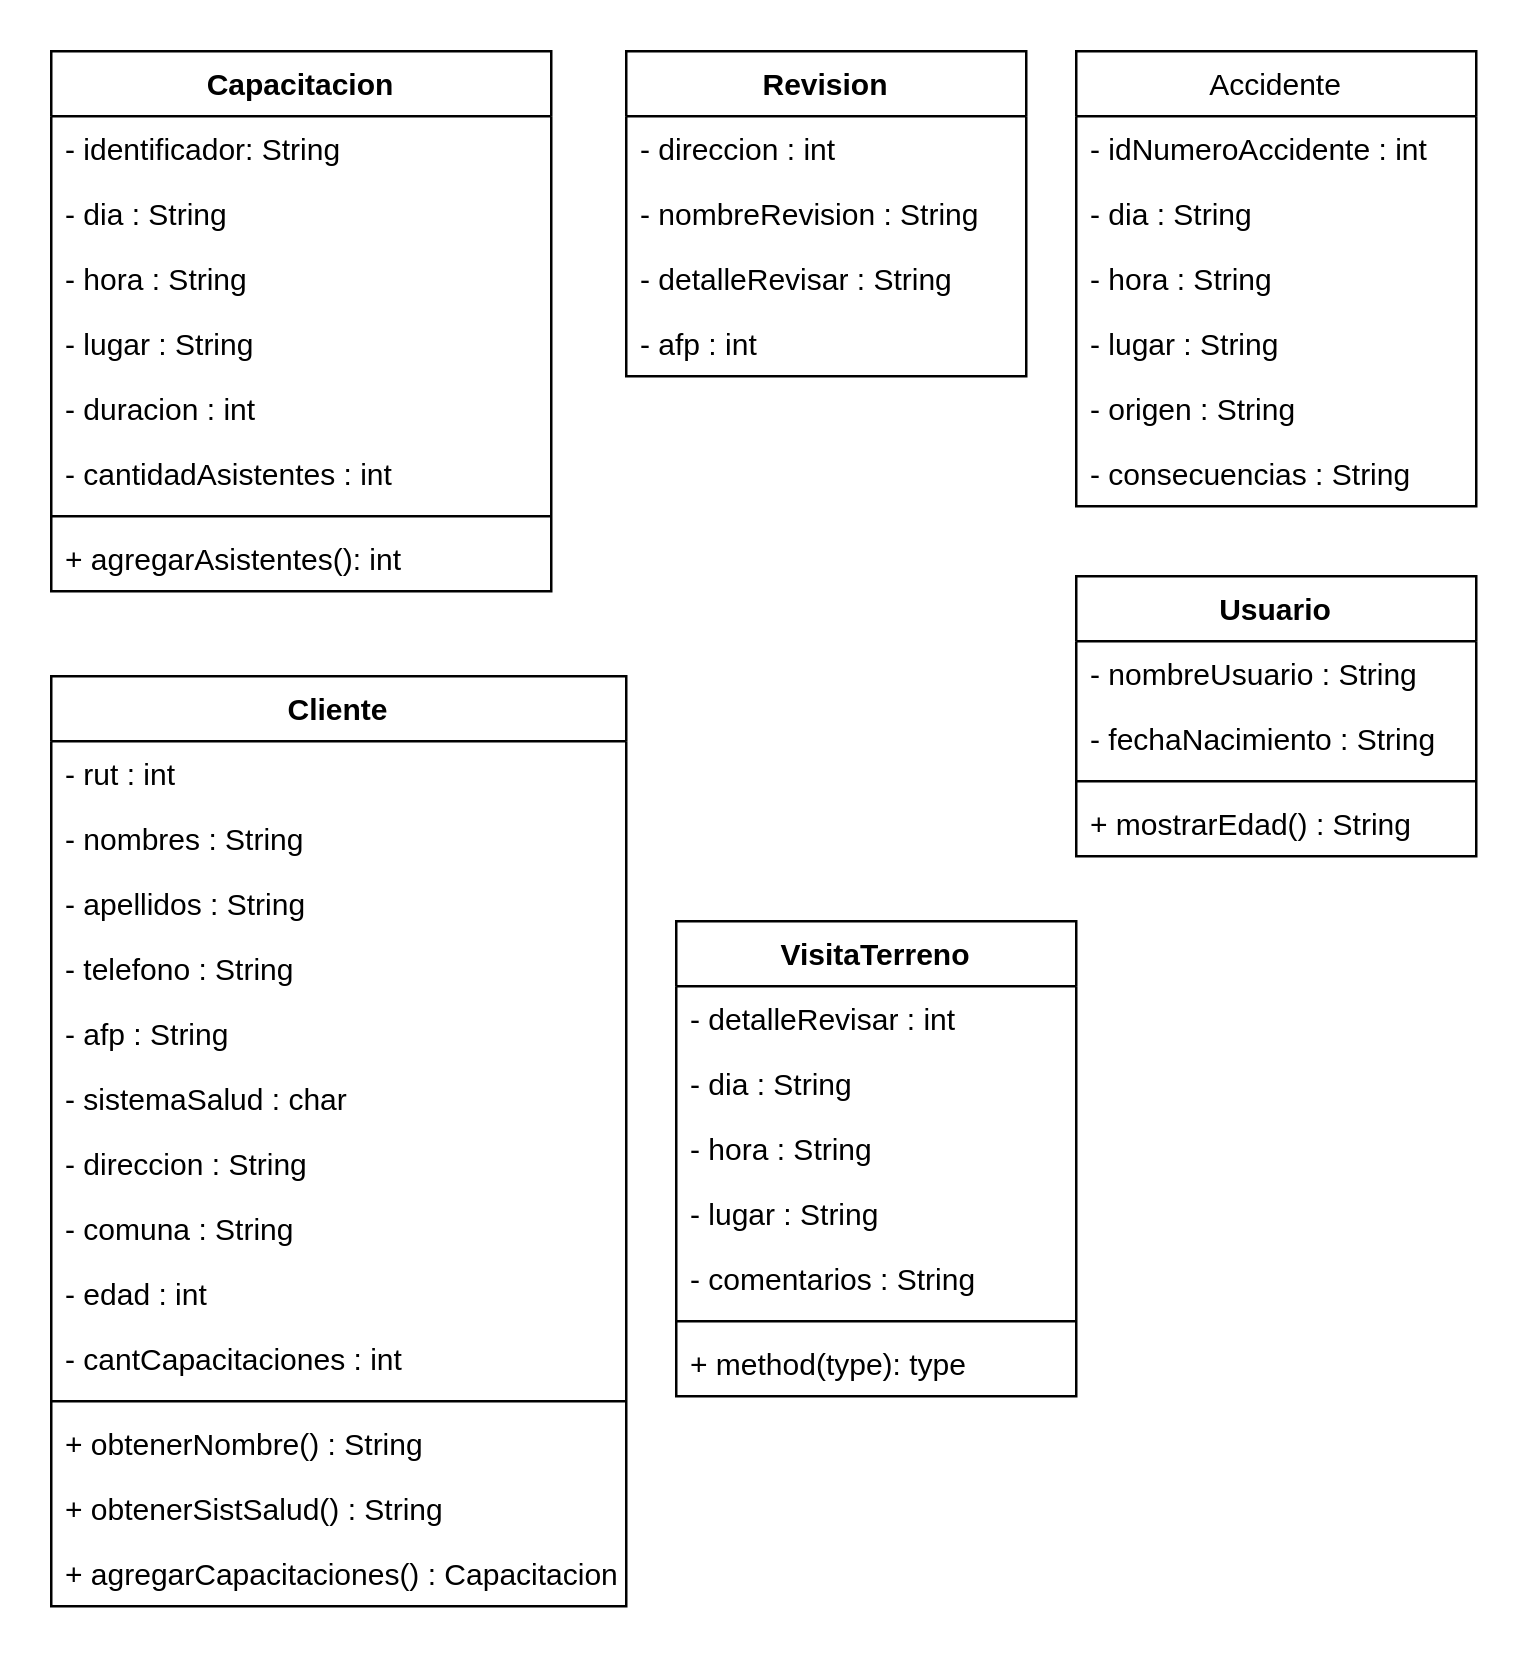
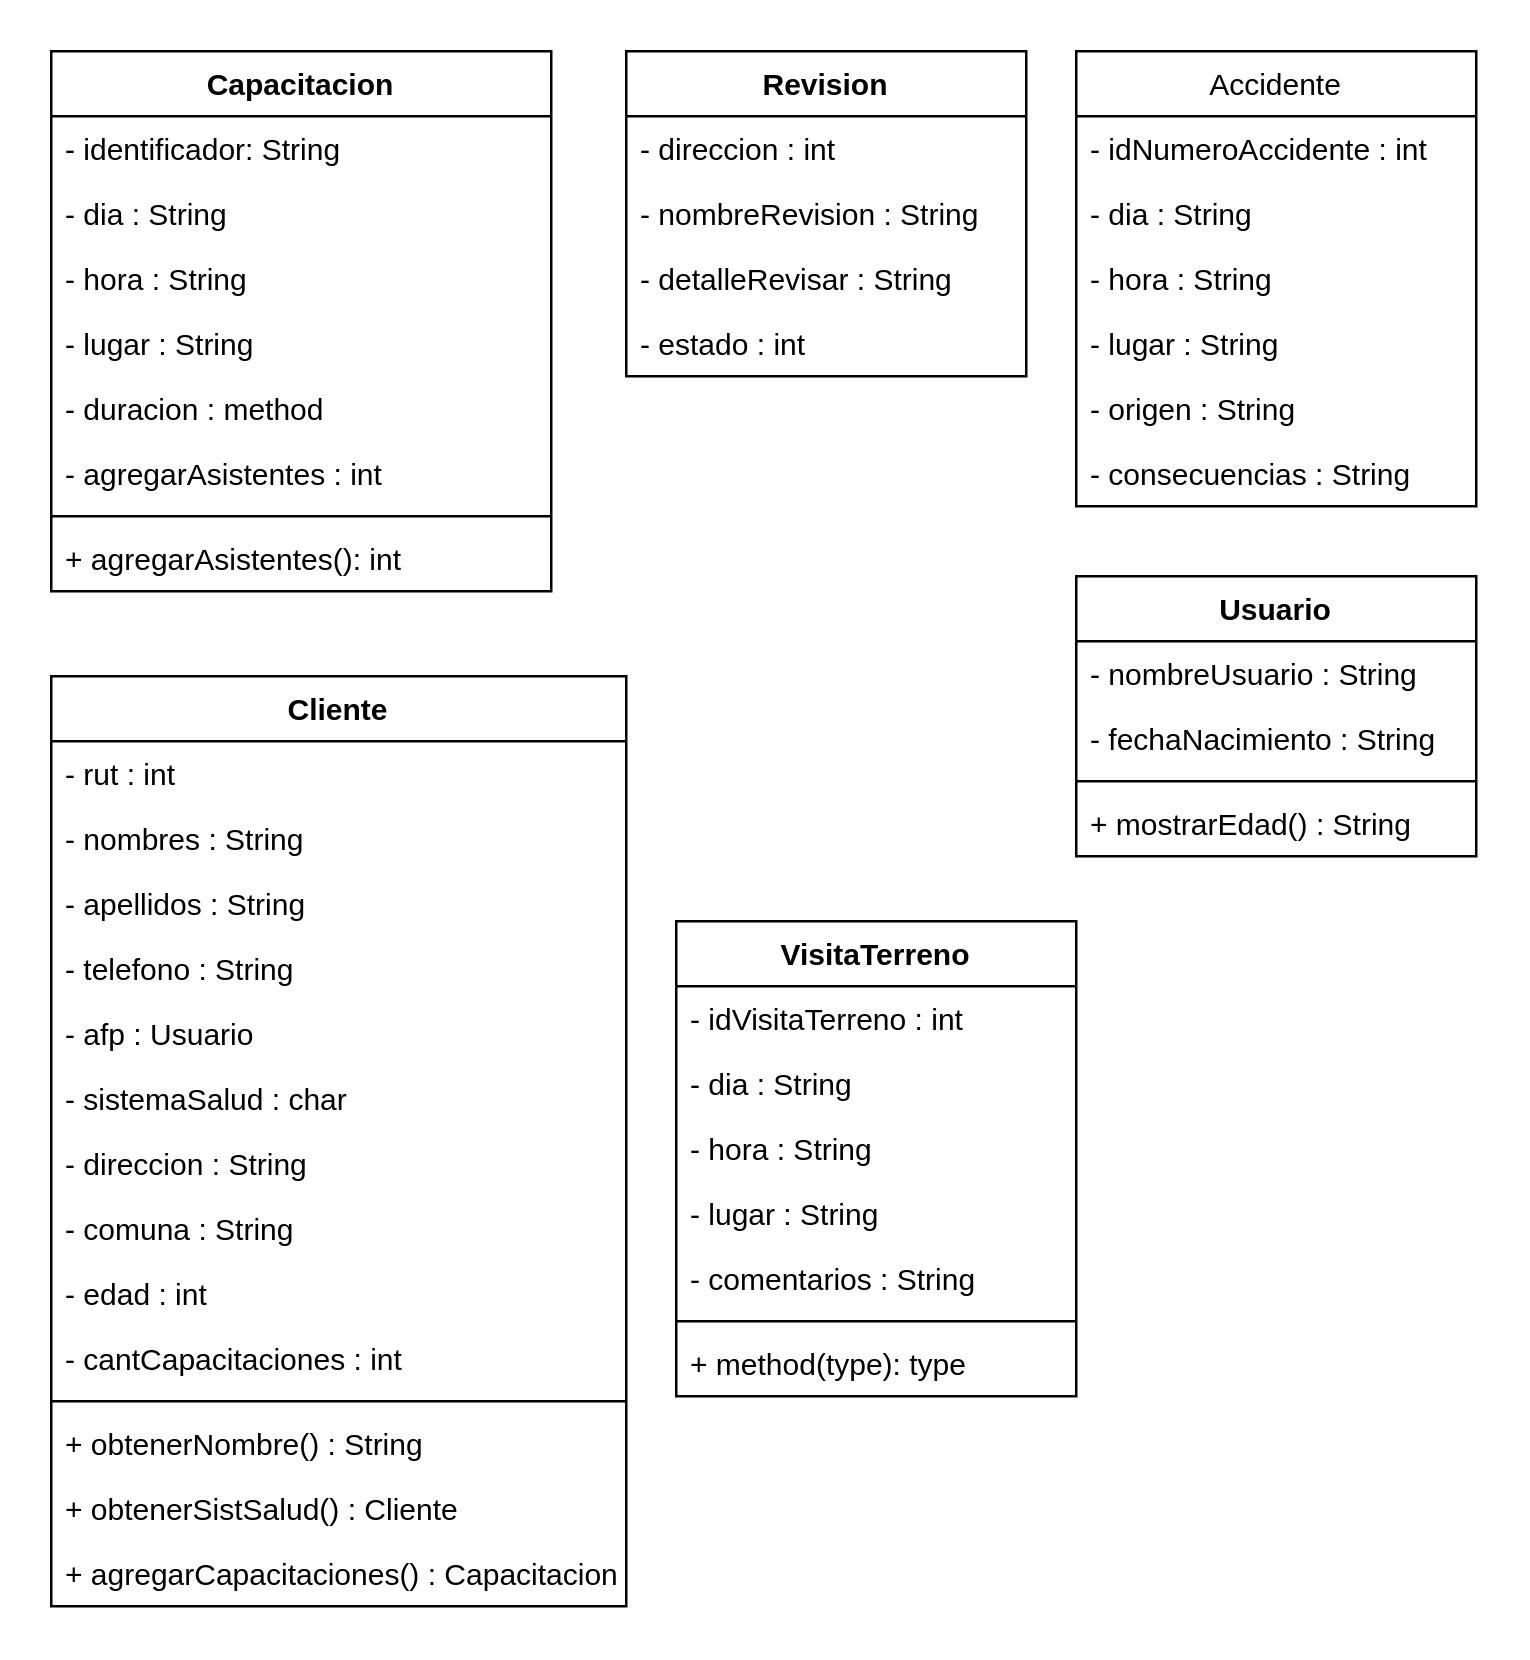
node "- afp : int": label "- afp : int" -> "- estado : int"
node "- duracion : int": label "- duracion : int" -> "- duracion : method"
node "- cantidadAsistentes : int": label "- cantidadAsistentes : int" -> "- agregarAsistentes : int"
node "- detalleRevisar : int": label "- detalleRevisar : int" -> "- idVisitaTerreno : int"
node "- afp : String": label "- afp : String" -> "- afp : Usuario"
node "+ obtenerSistSalud() : String": label "+ obtenerSistSalud() : String" -> "+ obtenerSistSalud() : Cliente"
